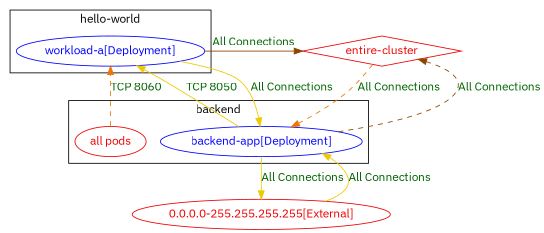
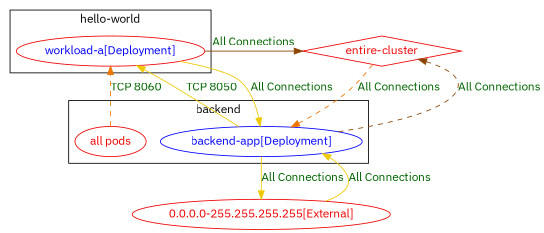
node "workload-a[Deployment]": color blue -> red2
